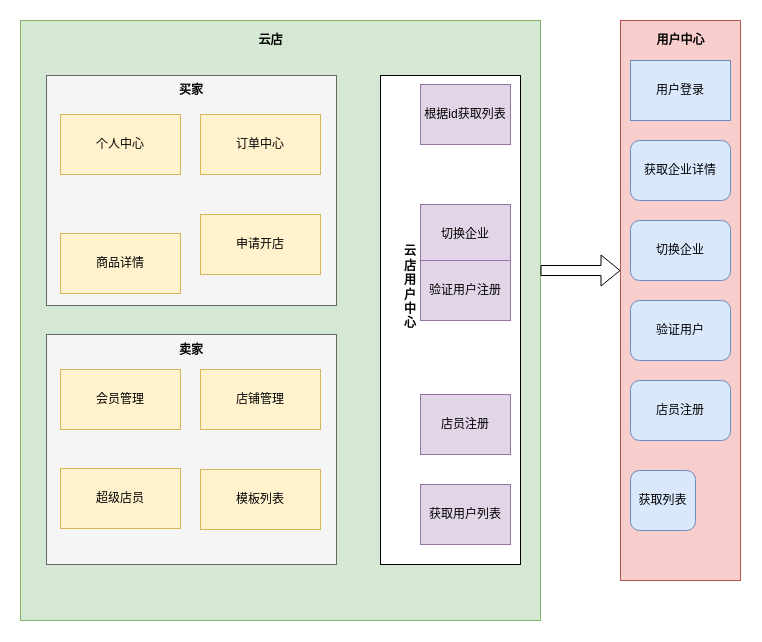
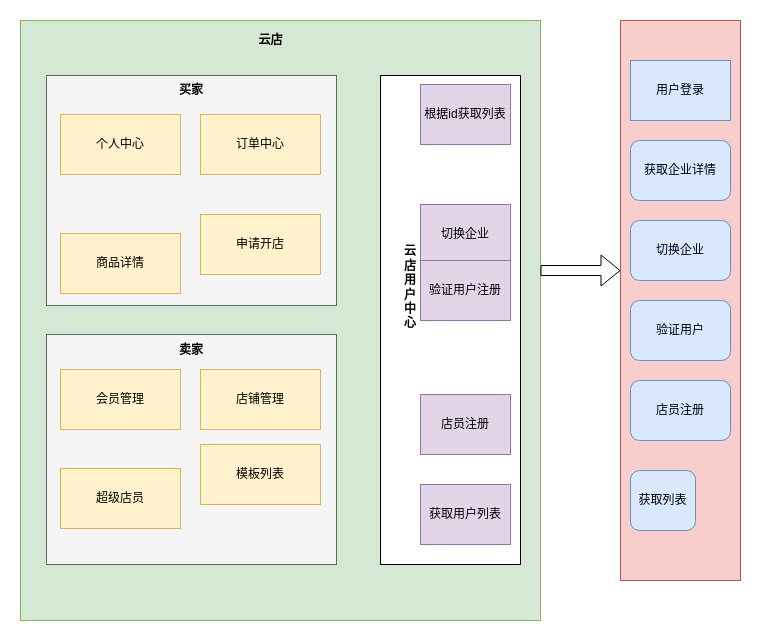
node "用户中心": removed
node "模板列表": moved (261, 500) -> (261, 475)
